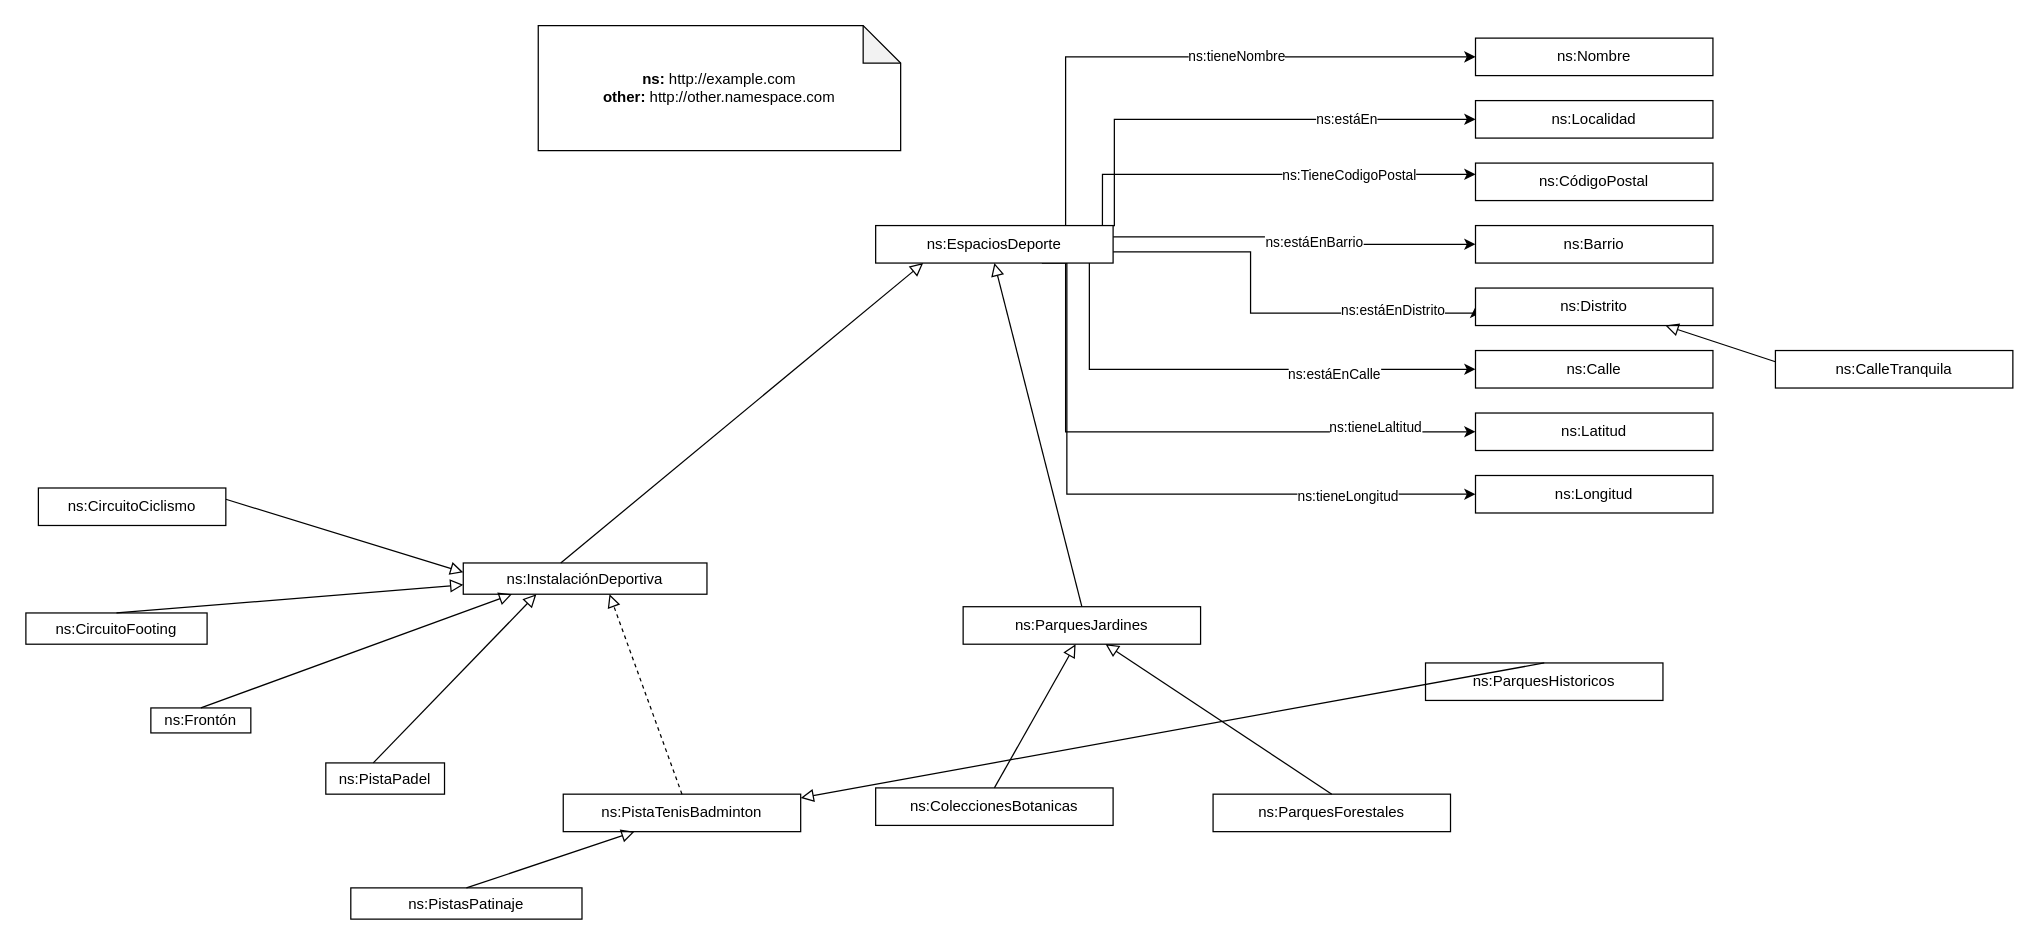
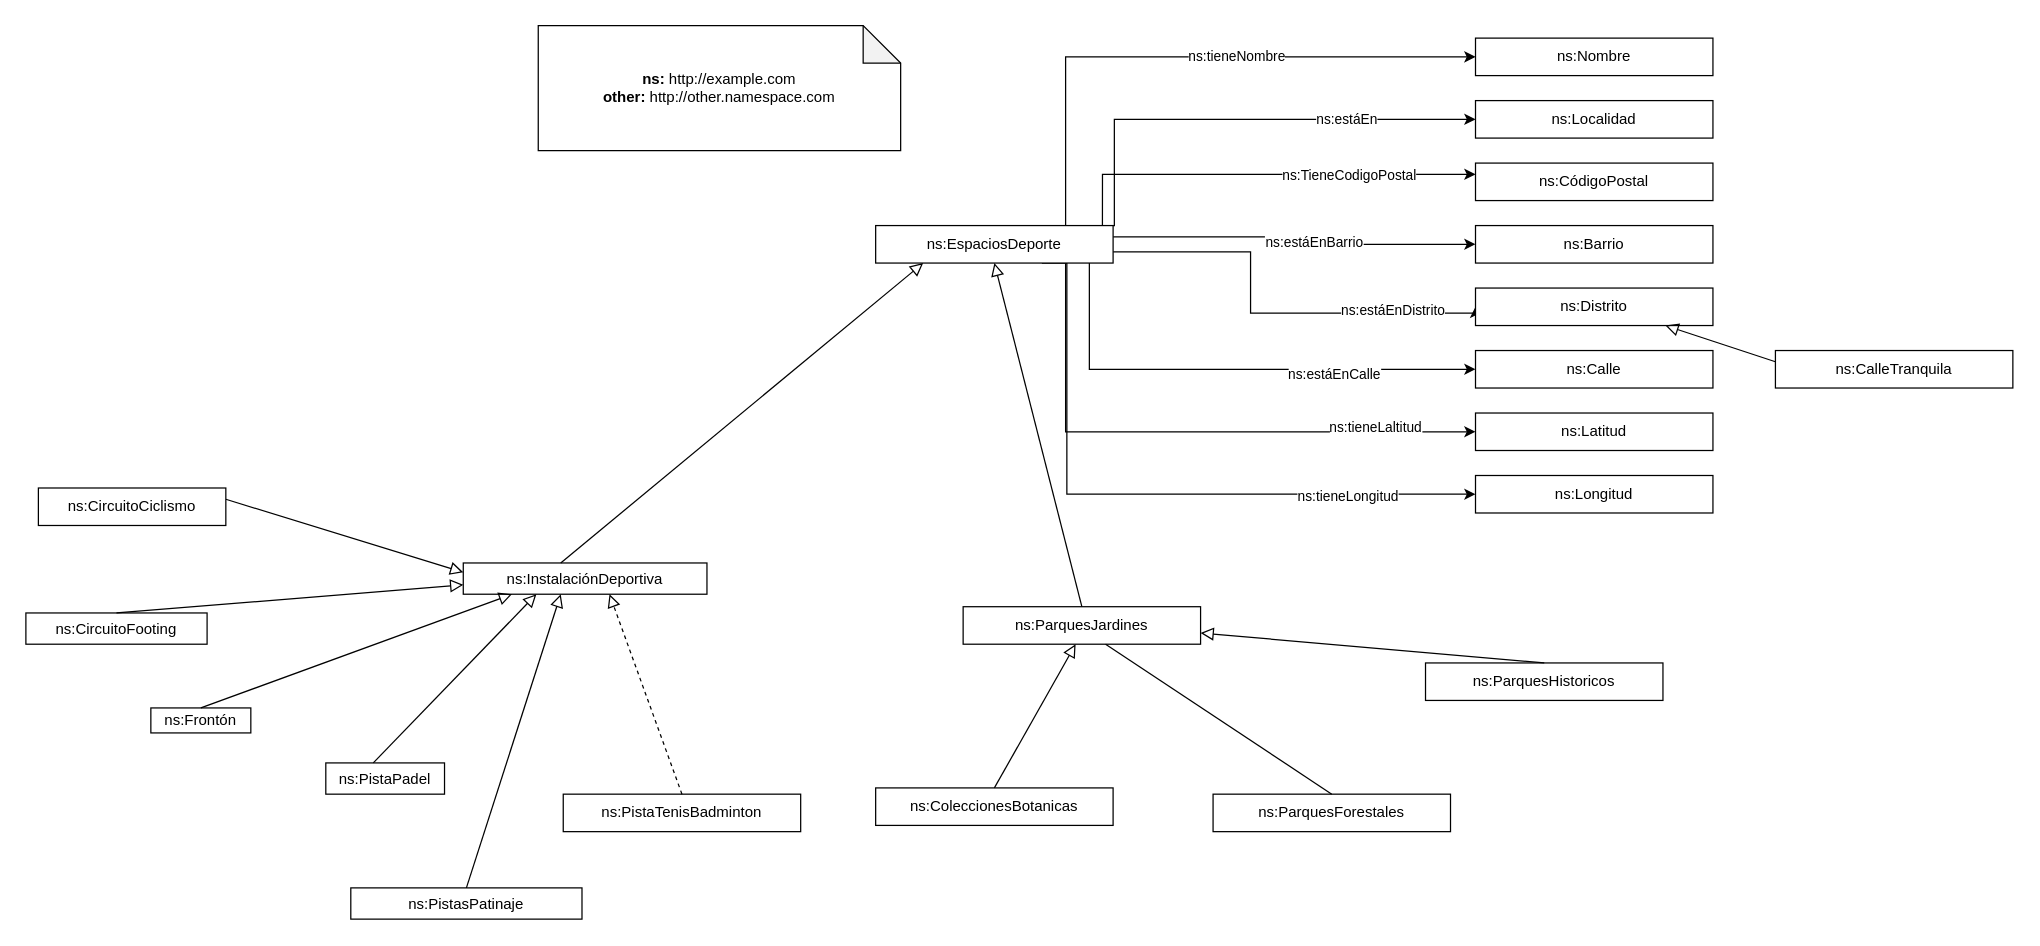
edge "ns:ParquesForestales" -> "ns:ParquesJardines": arrowhead block -> none
edge "ns:ParquesHistoricos" -> "ns:PistaTenisBadminton": now "ns:ParquesHistoricos" -> "ns:ParquesJardines"
edge "ns:PistasPatinaje" -> "ns:PistaTenisBadminton": now "ns:PistasPatinaje" -> "ns:InstalaciónDeportiva"
